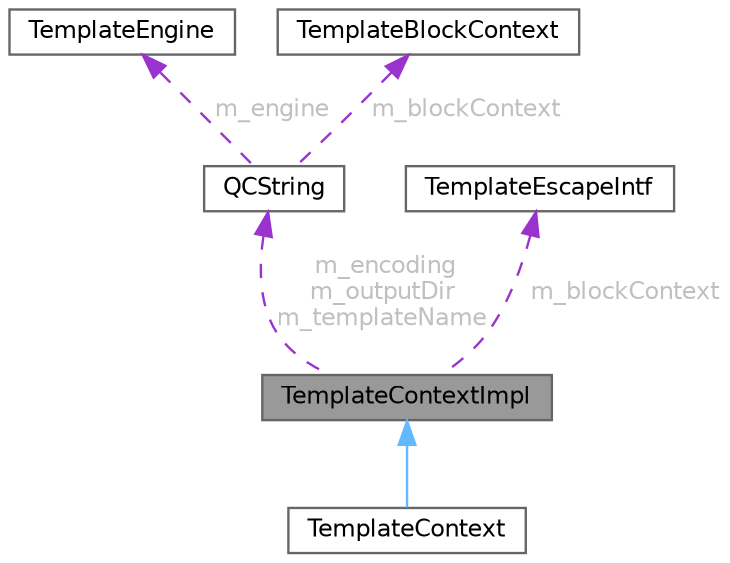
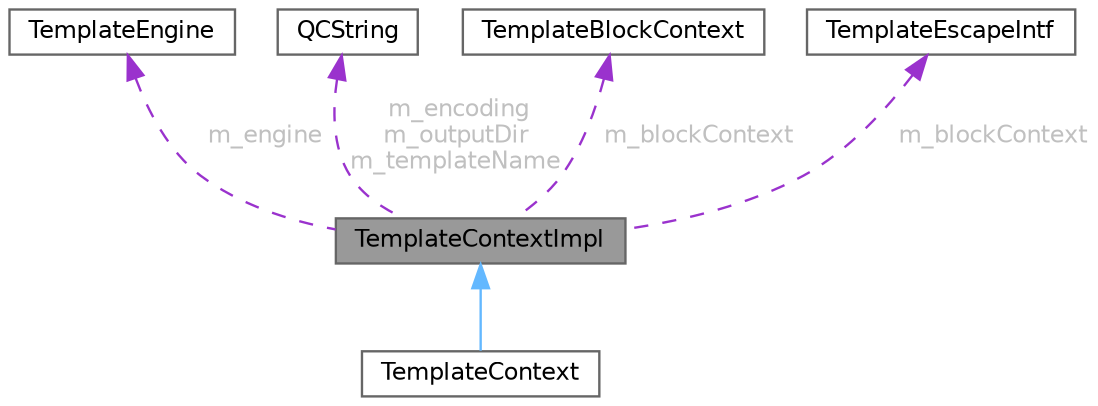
edge "QCString" -> "TemplateEngine": now "TemplateContextImpl" -> "TemplateEngine"
edge "QCString" -> "TemplateBlockContext": now "TemplateContextImpl" -> "TemplateBlockContext"
